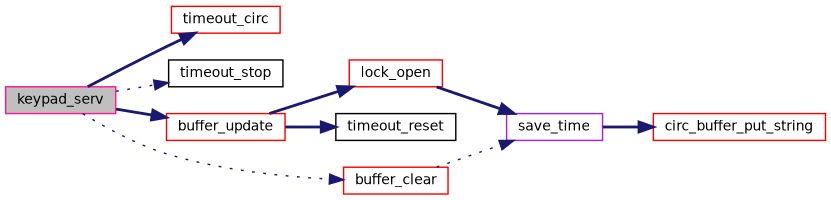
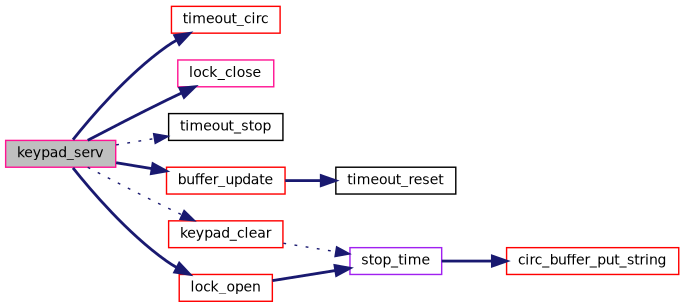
node "lock_close": added
edge "buffer_update" -> "lock_open": now "keypad_serv" -> "lock_open"
node "save_time": label "save_time" -> "stop_time"
node "buffer_clear": label "buffer_clear" -> "keypad_clear"
